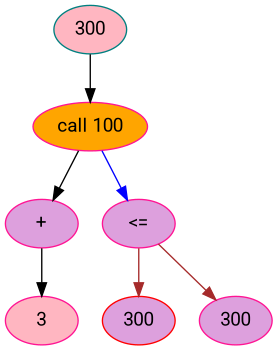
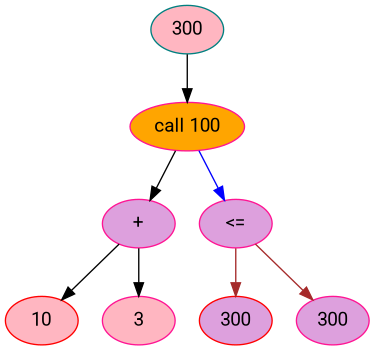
node "10": added
